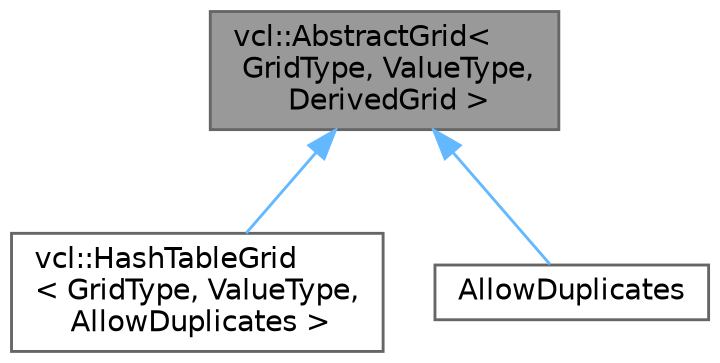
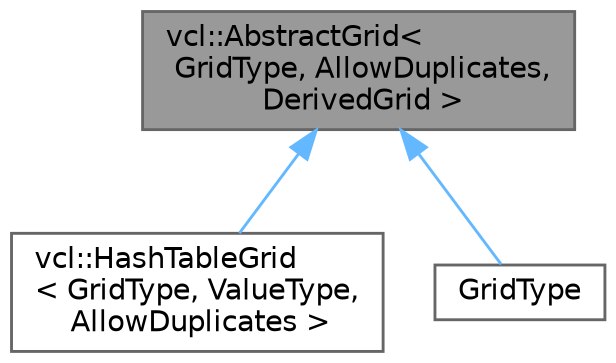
node "vcl::AbstractGrid< GridType, ValueType, DerivedGrid >": label "vcl::AbstractGrid< GridType, ValueType, DerivedGrid >" -> "vcl::AbstractGrid< GridType, AllowDuplicates, DerivedGrid >"
node "AllowDuplicates": label "AllowDuplicates" -> "GridType"
